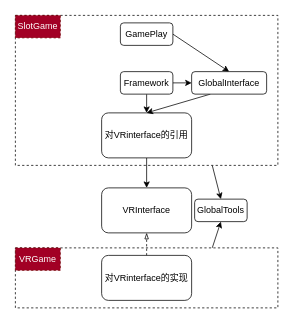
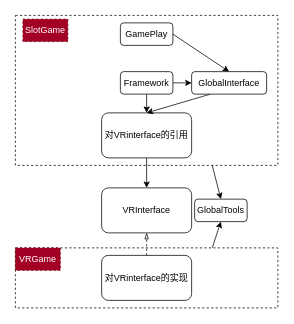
node "SlotGame": moved (38, 27) -> (45, 30)
